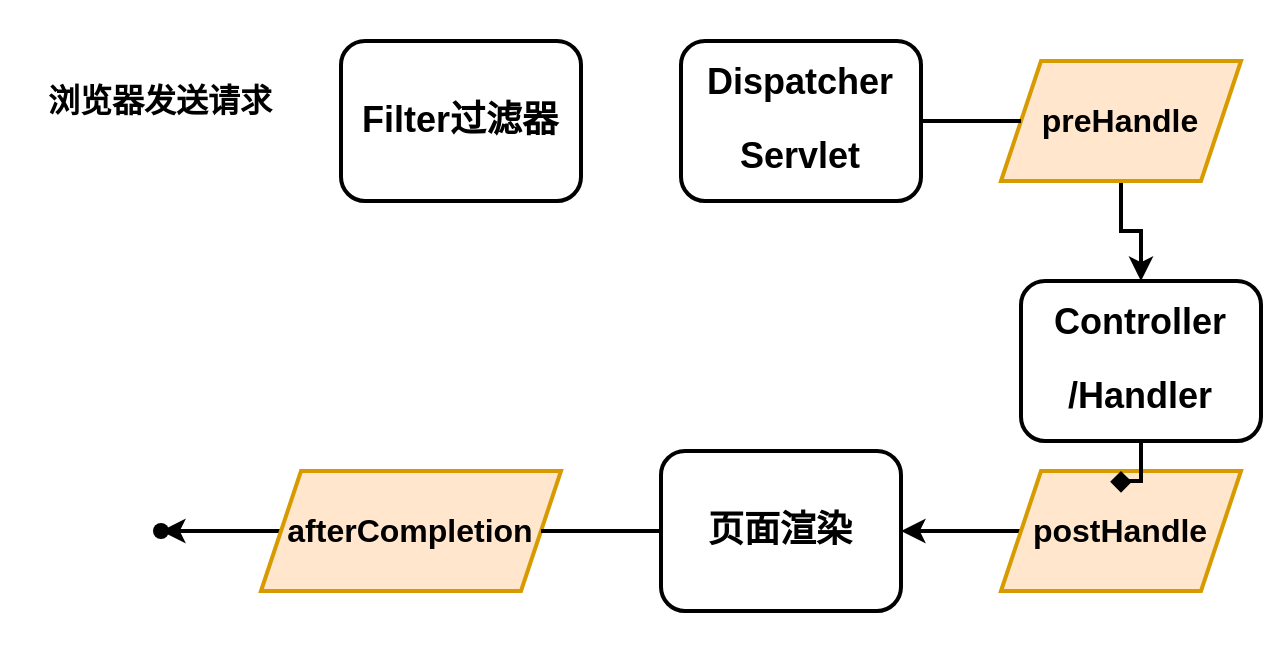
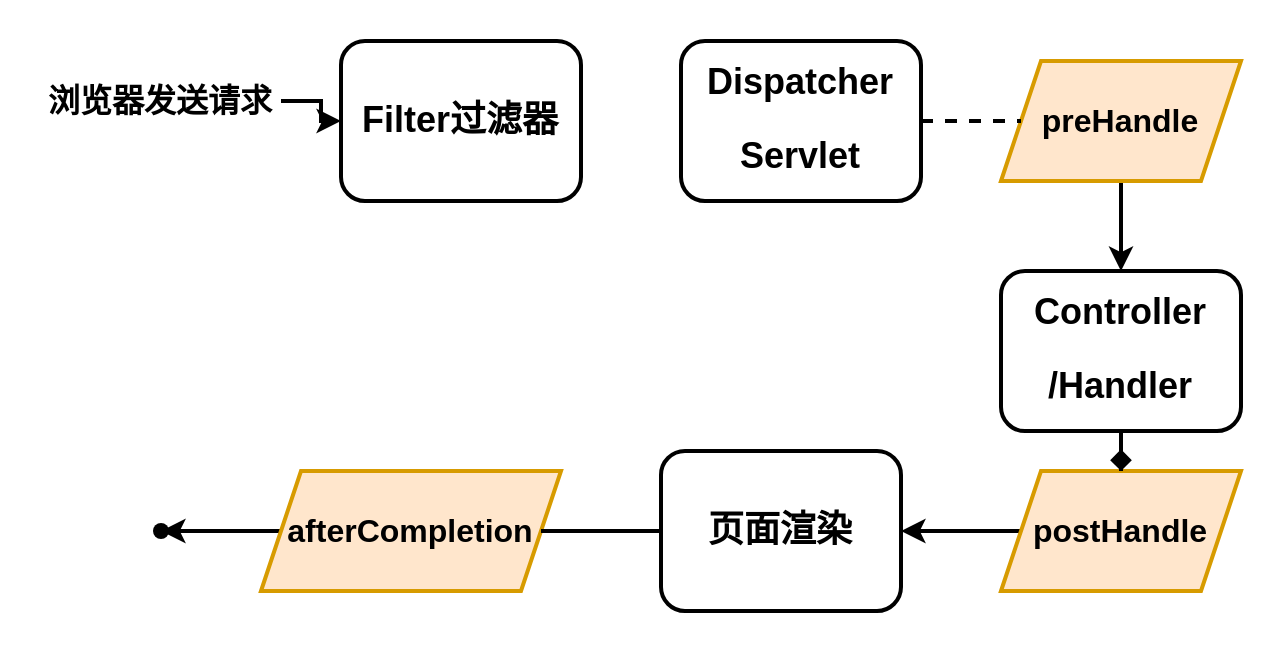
edge "浏览器发送请求" -> "Filter过滤器": added
edge "DispatcherServlet" -- "preHandle": style solid -> dashed
node "Controller/Handler": moved (1141, 361) -> (1121, 351)
